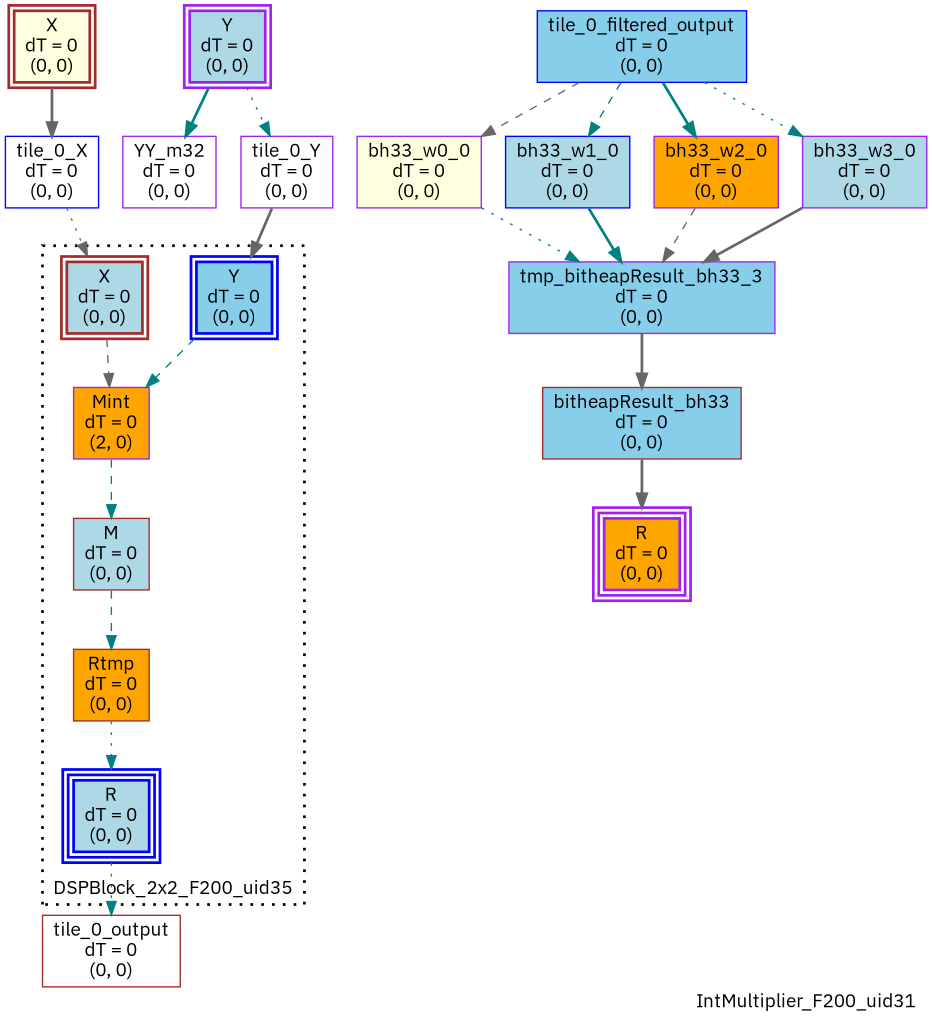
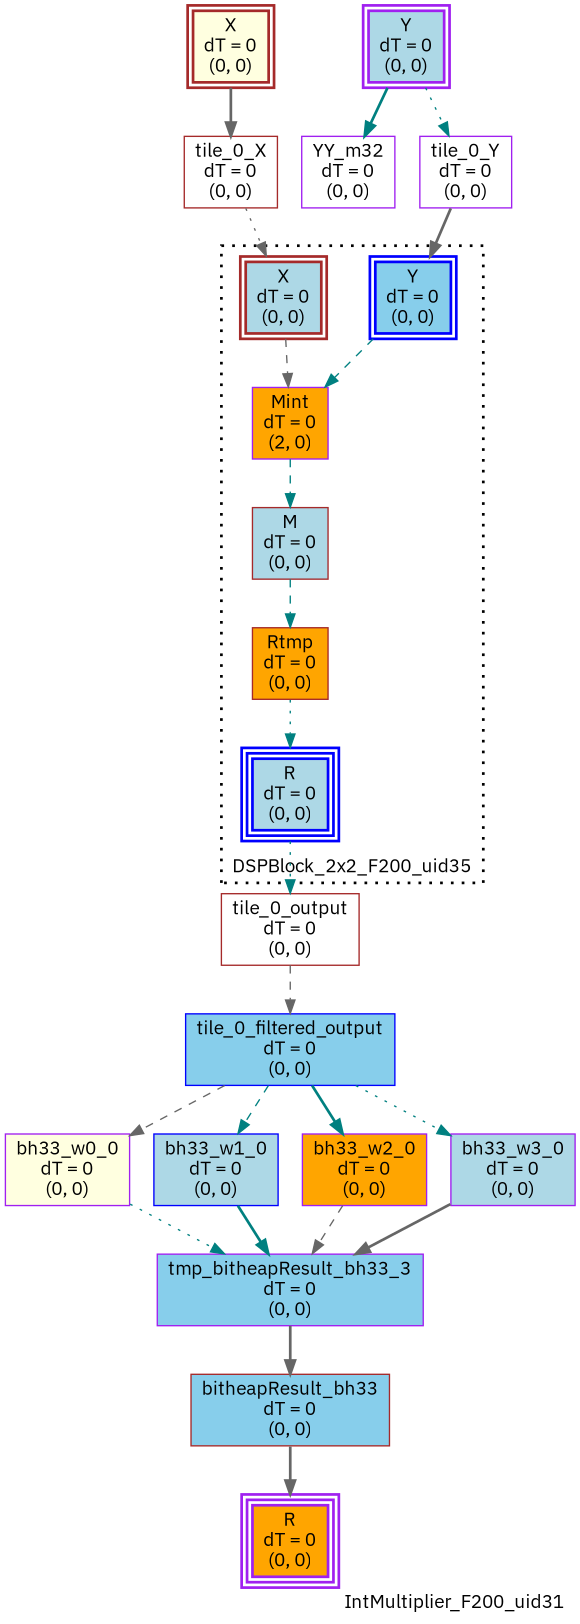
node "tile_0_X dT = 0 (0, 0)": color blue -> brown
edge "tile_0_output dT = 0 (0, 0)" -> "tile_0_filtered_output dT = 0 (0, 0)": added
